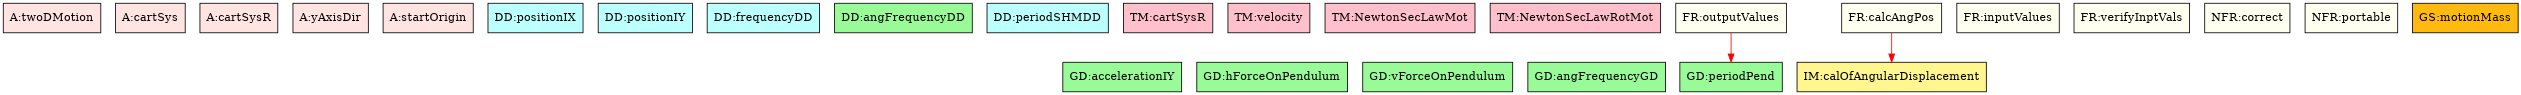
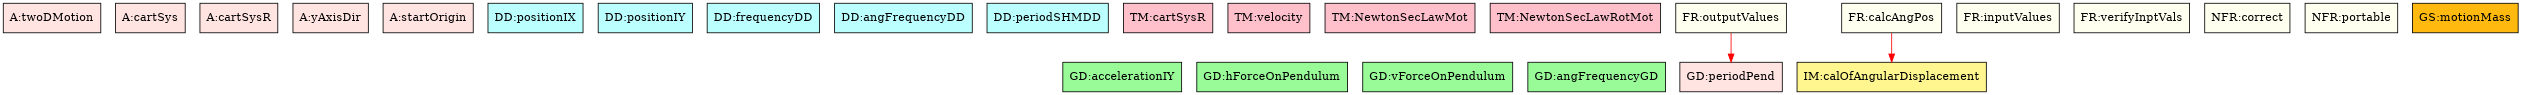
node "DD:angFrequencyDD": fillcolor palegreen -> paleturquoise1
node "GD:periodPend": fillcolor palegreen -> mistyrose
